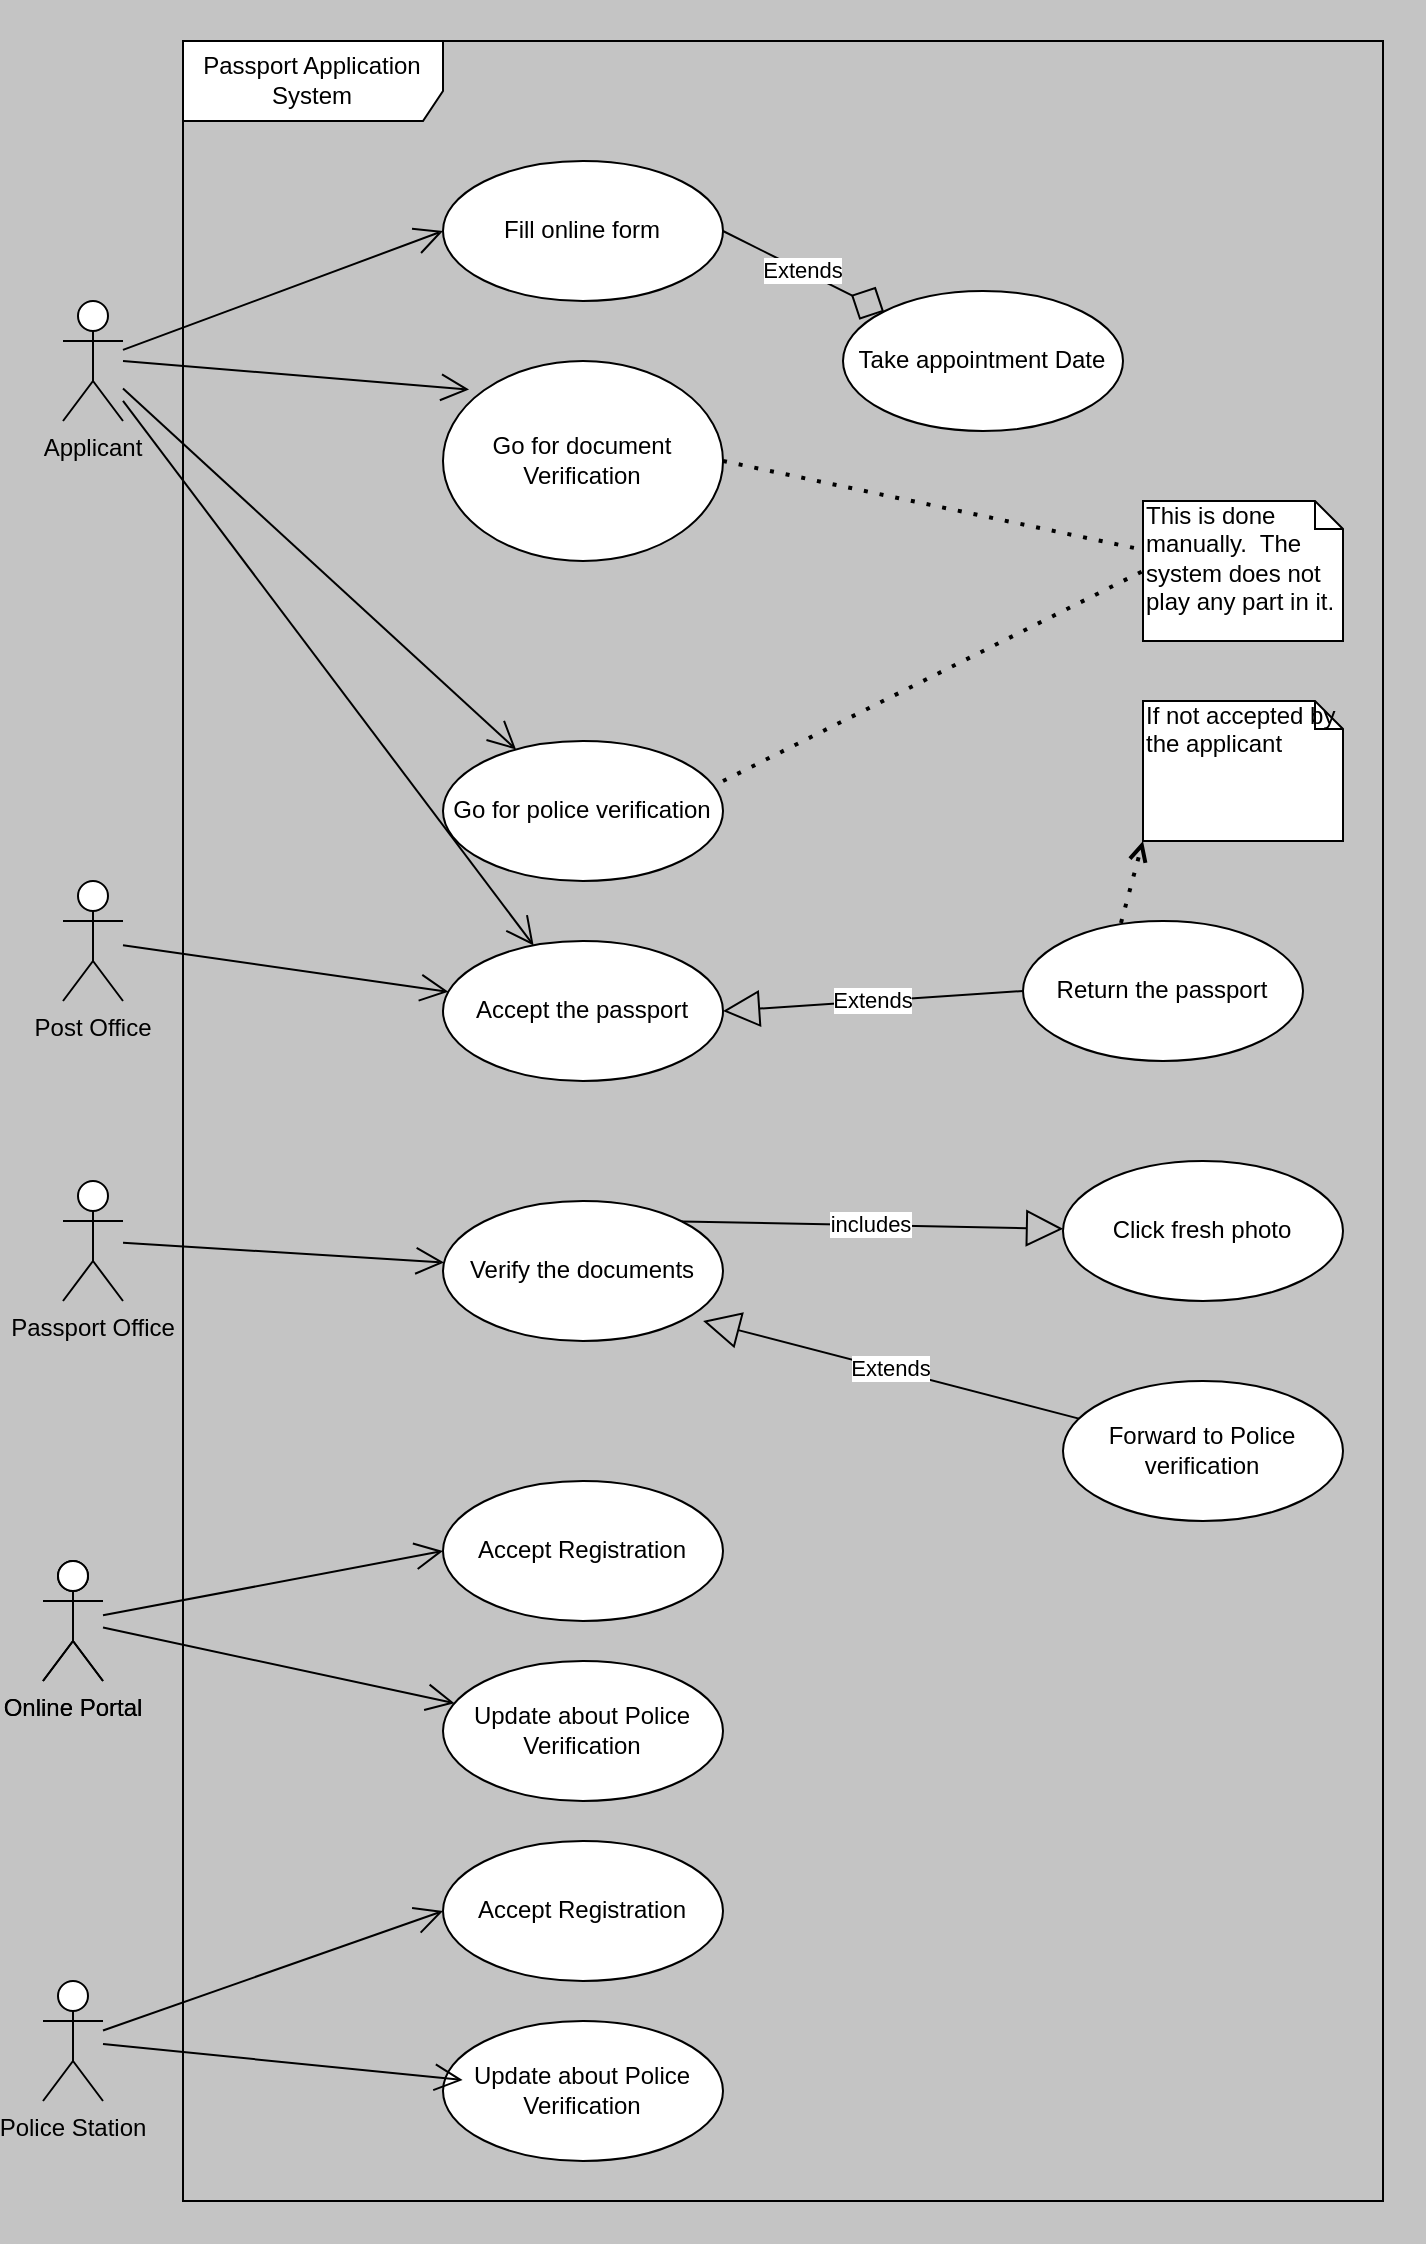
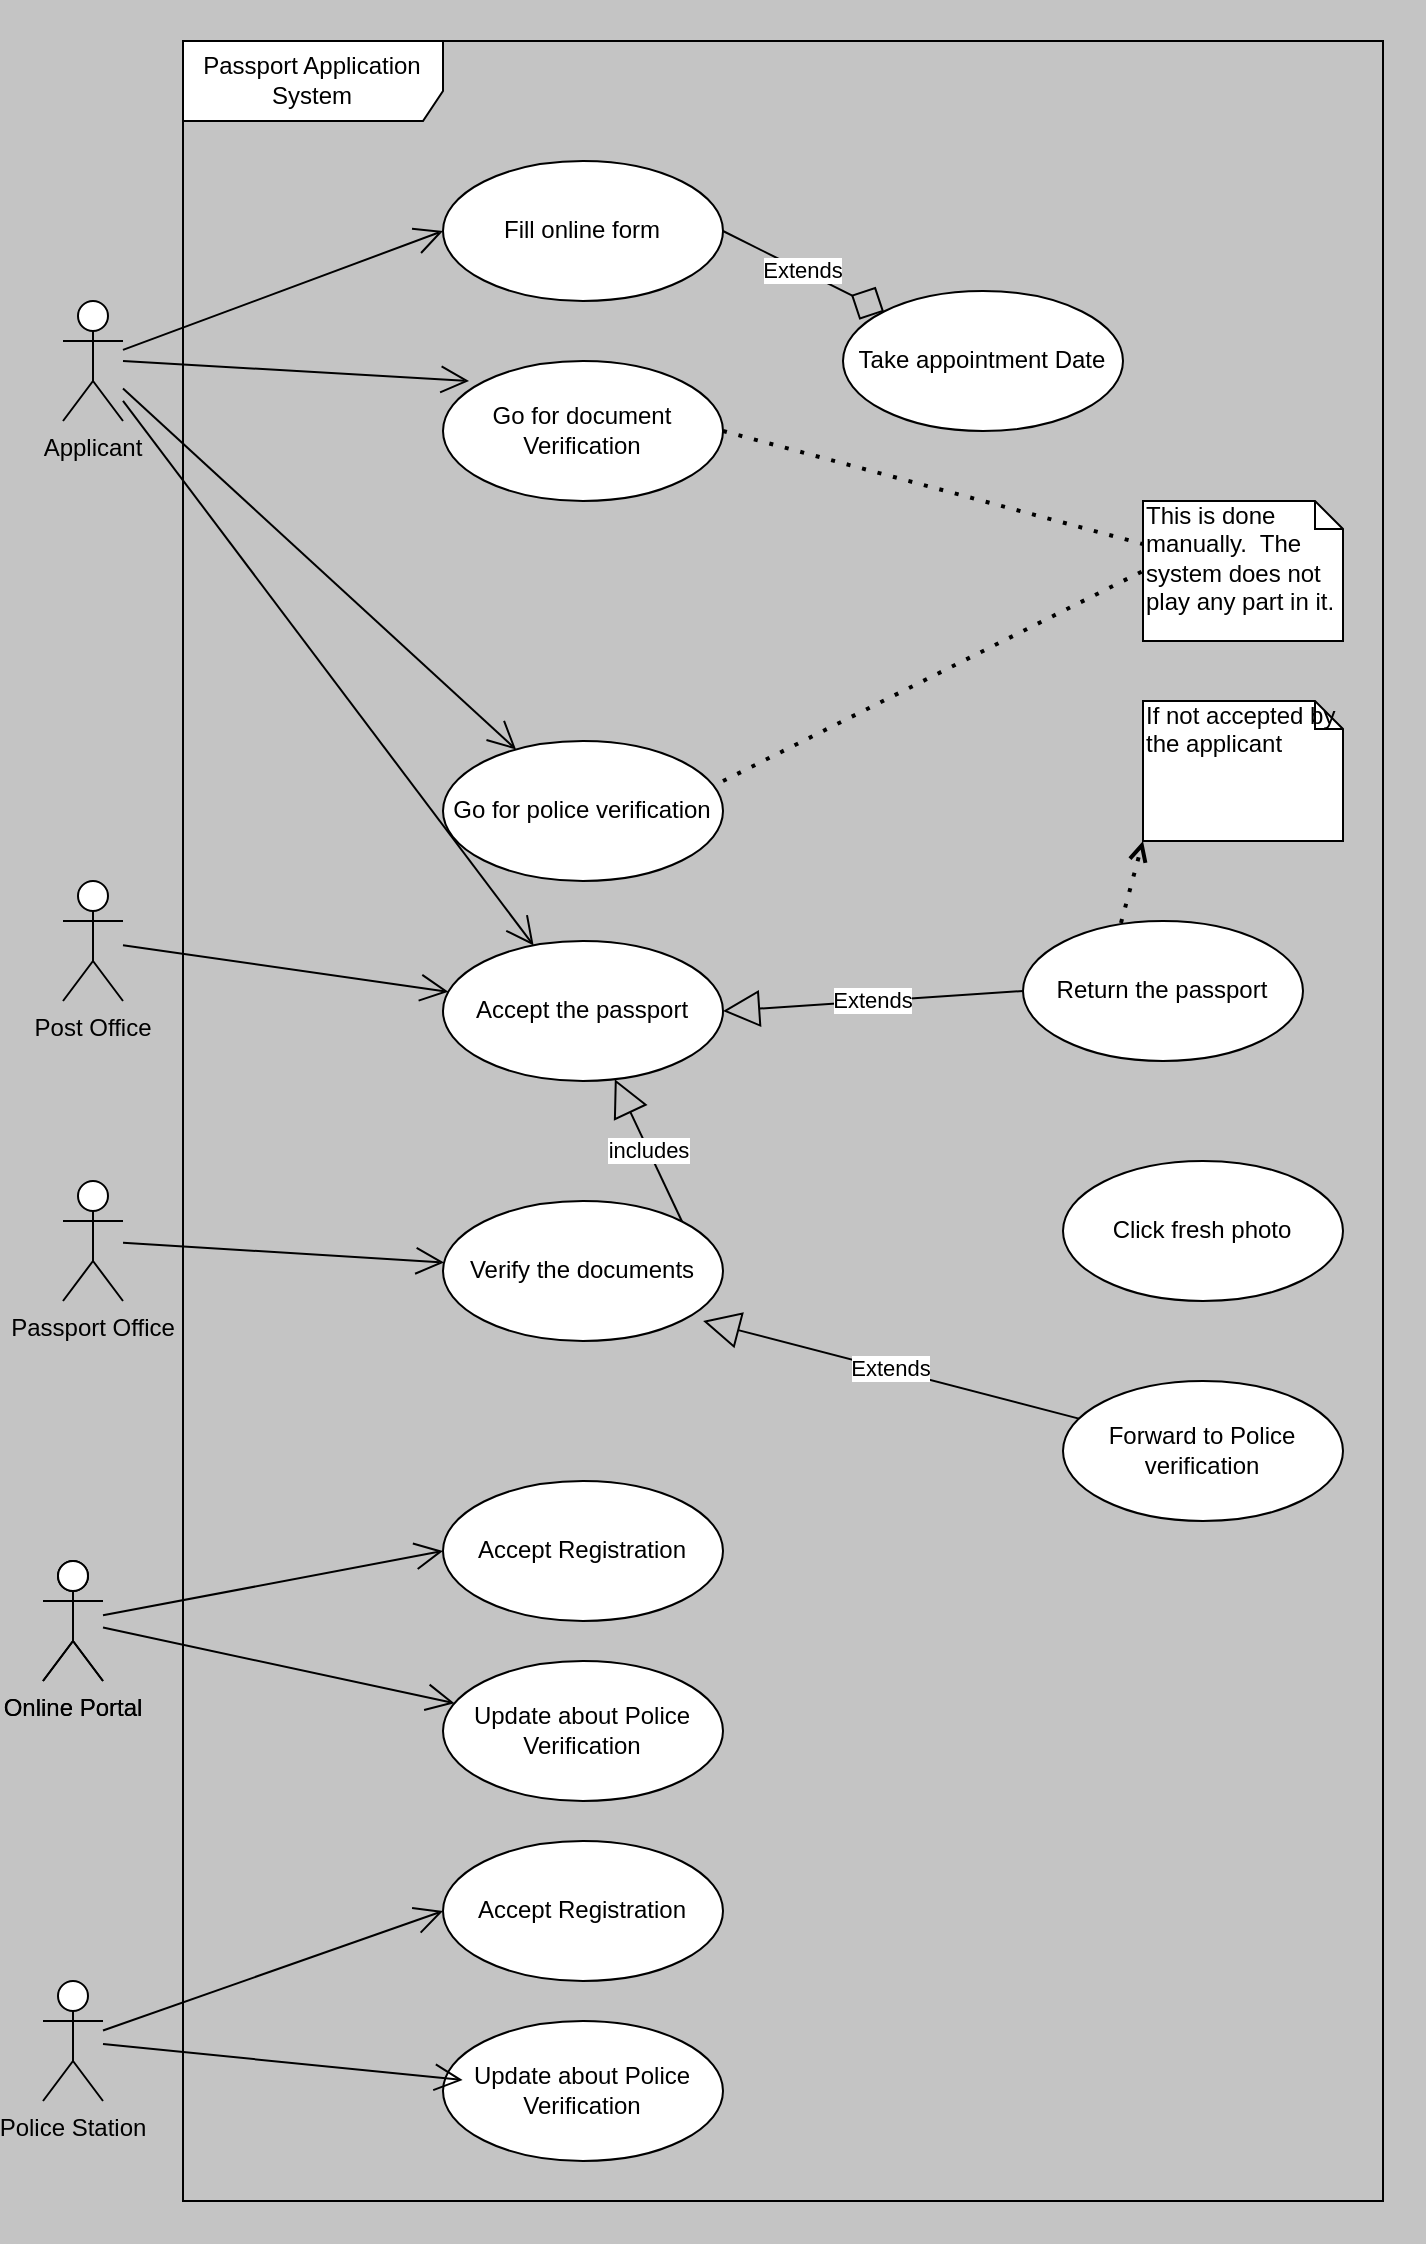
node "Go for document Verification": size 280x200 -> 280x140
edge "Verify the documents" -> "Click fresh photo": now "Verify the documents" -> "Accept the passport"
